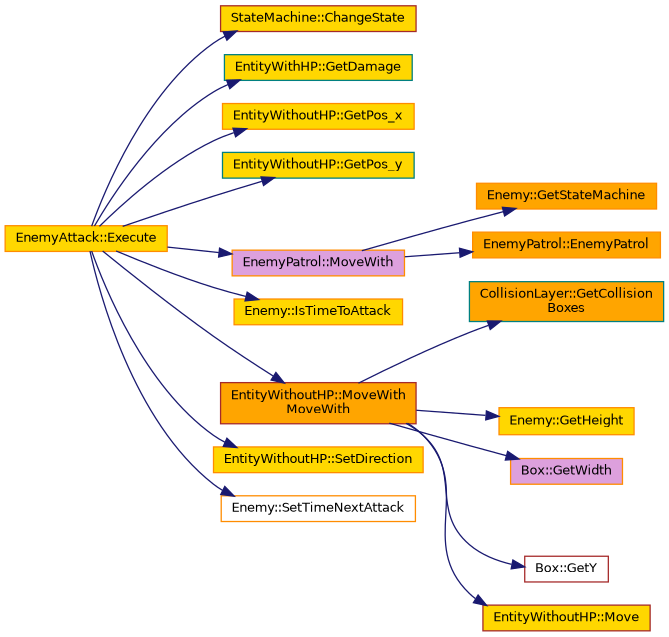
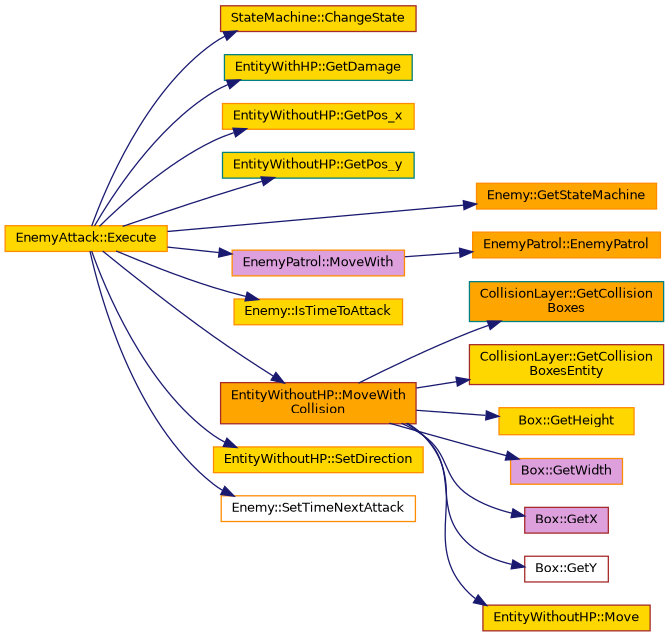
edge "EnemyPatrol::MoveWith" -> "Enemy::GetStateMachine": now "EnemyAttack::Execute" -> "Enemy::GetStateMachine"
node "CollisionLayer::GetCollision BoxesEntity": added
node "EntityWithoutHP::MoveWith MoveWith": label "EntityWithoutHP::MoveWith MoveWith" -> "EntityWithoutHP::MoveWith Collision"
node "Enemy::GetHeight": label "Enemy::GetHeight" -> "Box::GetHeight"
node "Box::GetX": added
